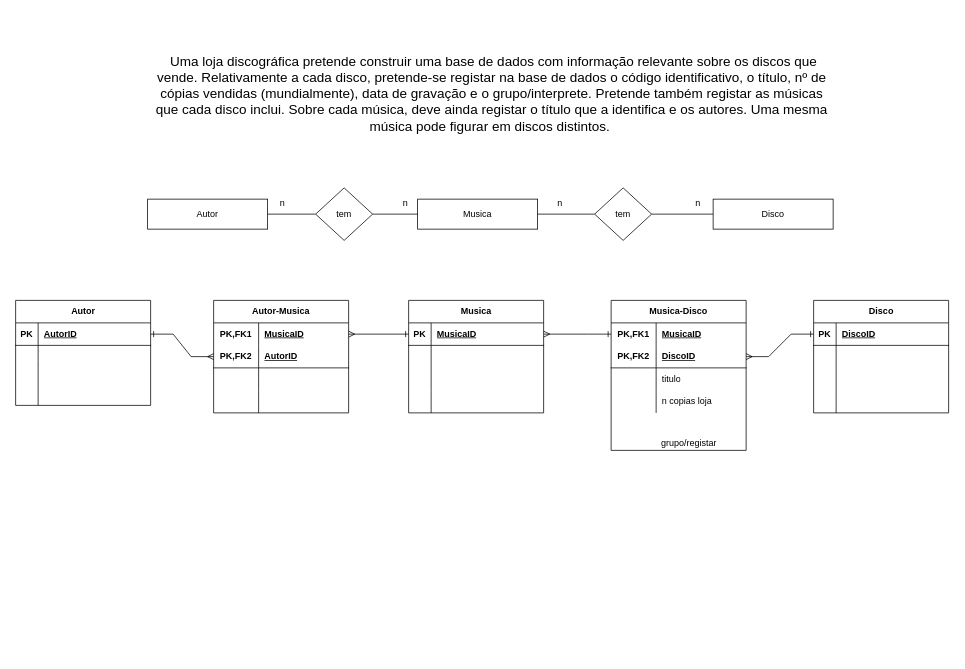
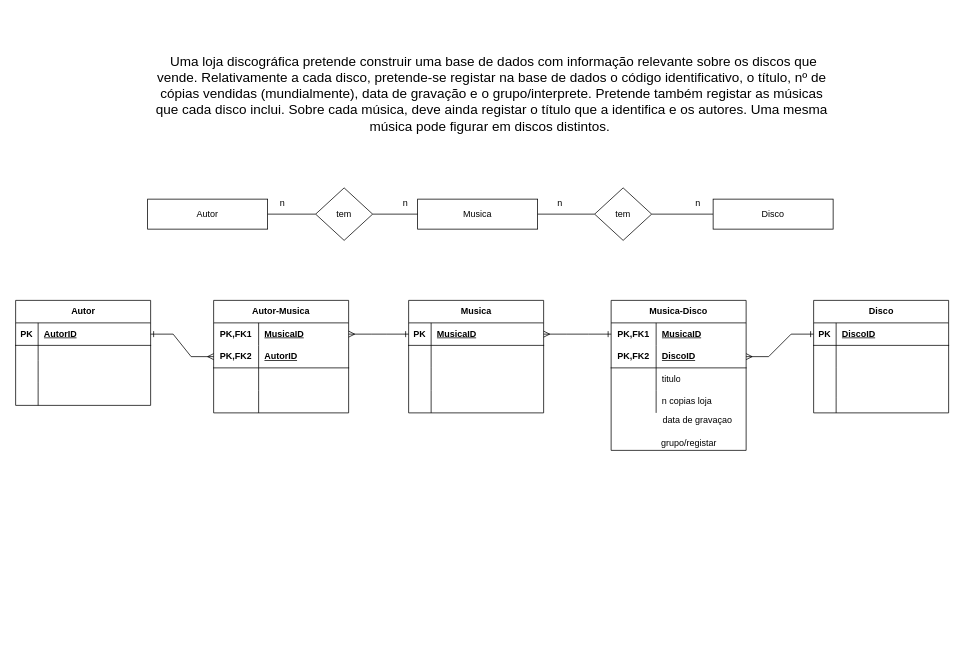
node "data de gravaçao": added
